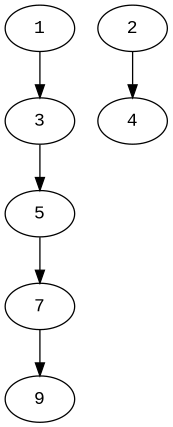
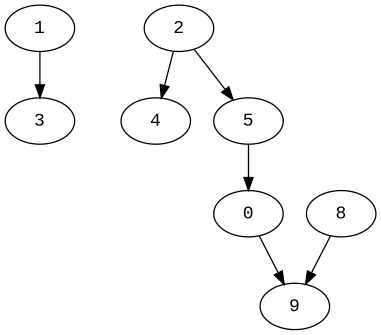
edge "3" -> "5": now "2" -> "5"
node "8": added
node "7": label "7" -> "0"
